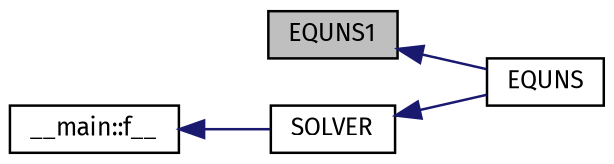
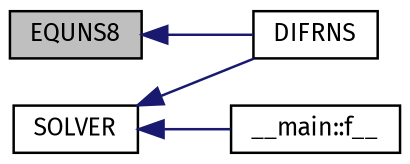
node "EQUNS1": label "EQUNS1" -> "EQUNS8"
node "EQUNS": label "EQUNS" -> "DIFRNS"
edge "SOLVER" -> "__main::f__": reversed
